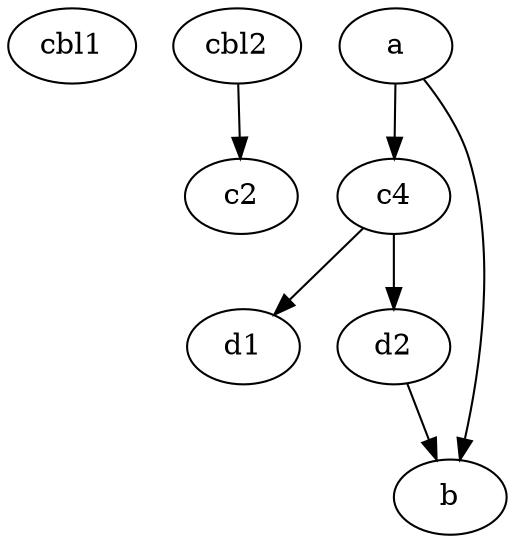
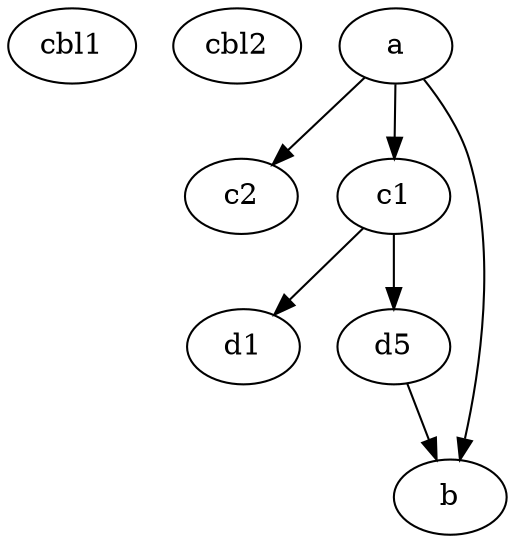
edge "cbl2" -> "c2": now "a" -> "c2"
node "c4": label "c4" -> "c1"
node "d2": label "d2" -> "d5"
